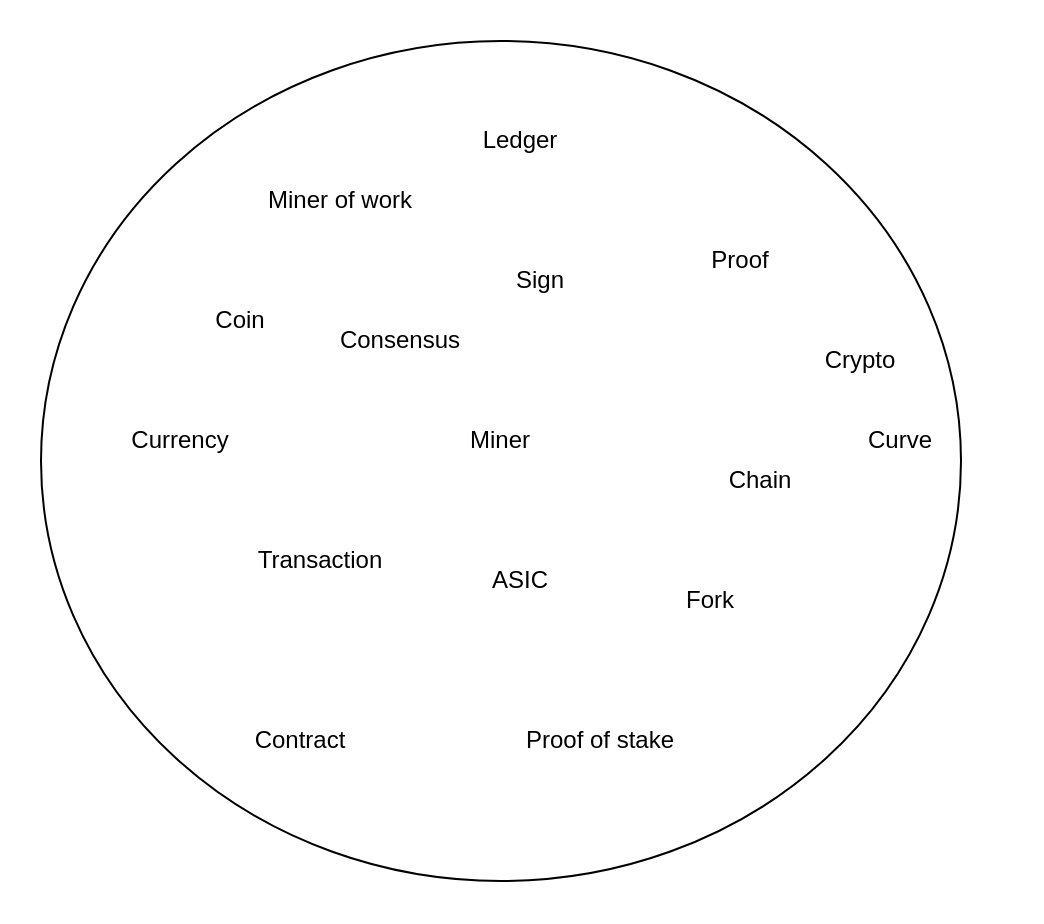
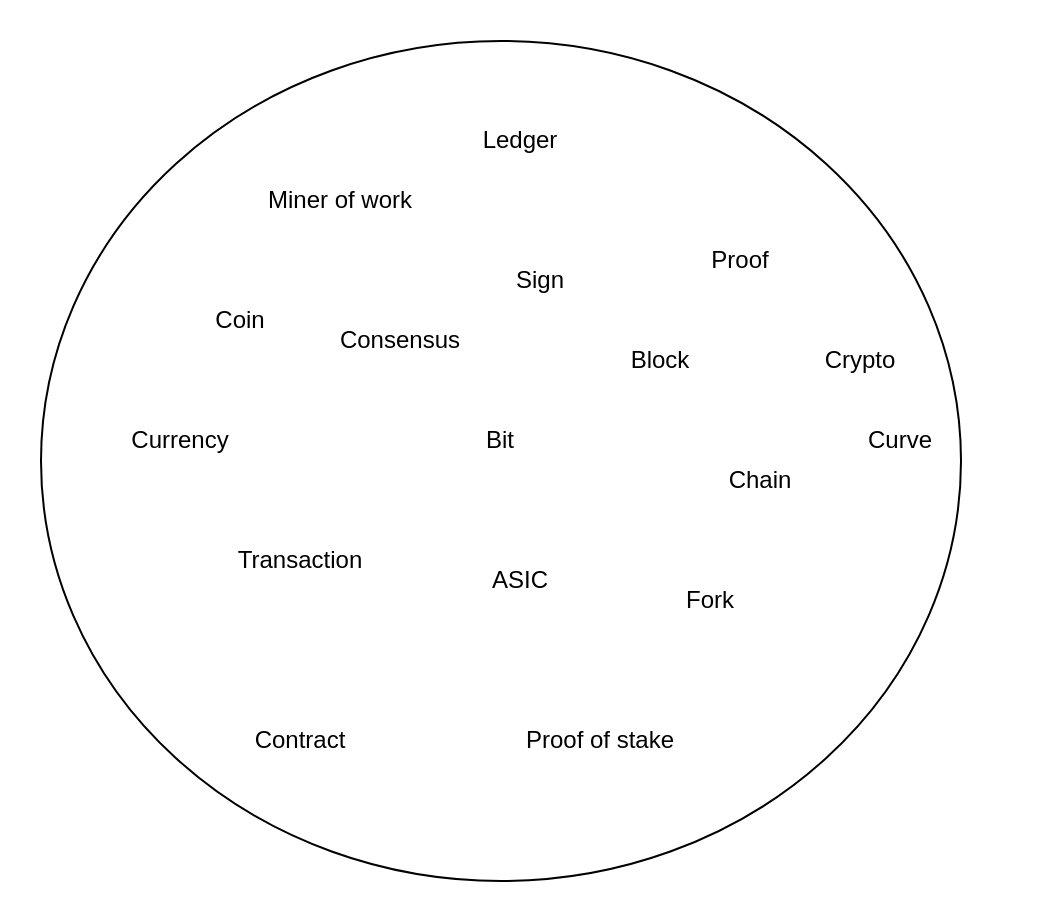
node "Block": added
node "Miner": label "Miner" -> "Bit"
node "Transaction": moved (321, 561) -> (301, 561)
